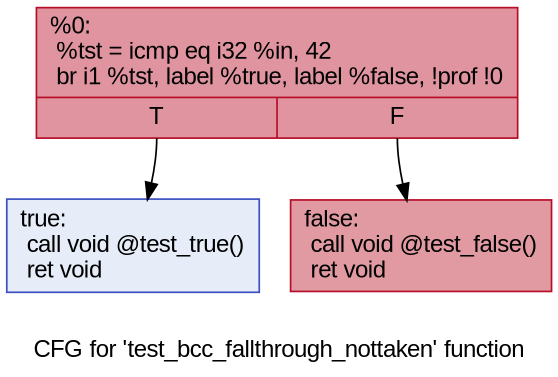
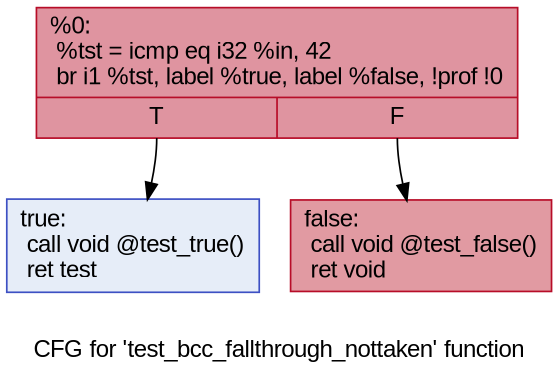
node "true:": text "ret void" -> "ret test"
